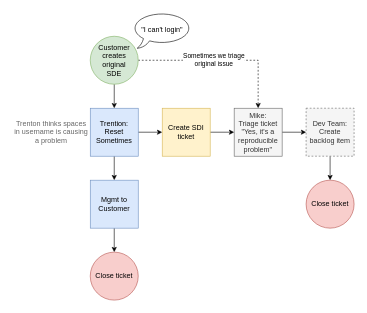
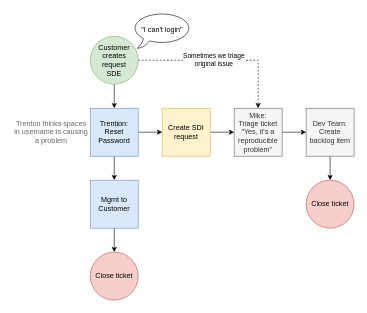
node "Customer creates original SDE": label "Customer creates original SDE" -> "Customer creates request SDE"
node "Trention: Reset Sometimes": label "Trention: Reset Sometimes" -> "Trention: Reset Password"
node "Create SDI ticket": label "Create SDI ticket" -> "Create SDI request"
node "Dev Team: Create backlog item": style dashed -> solid
